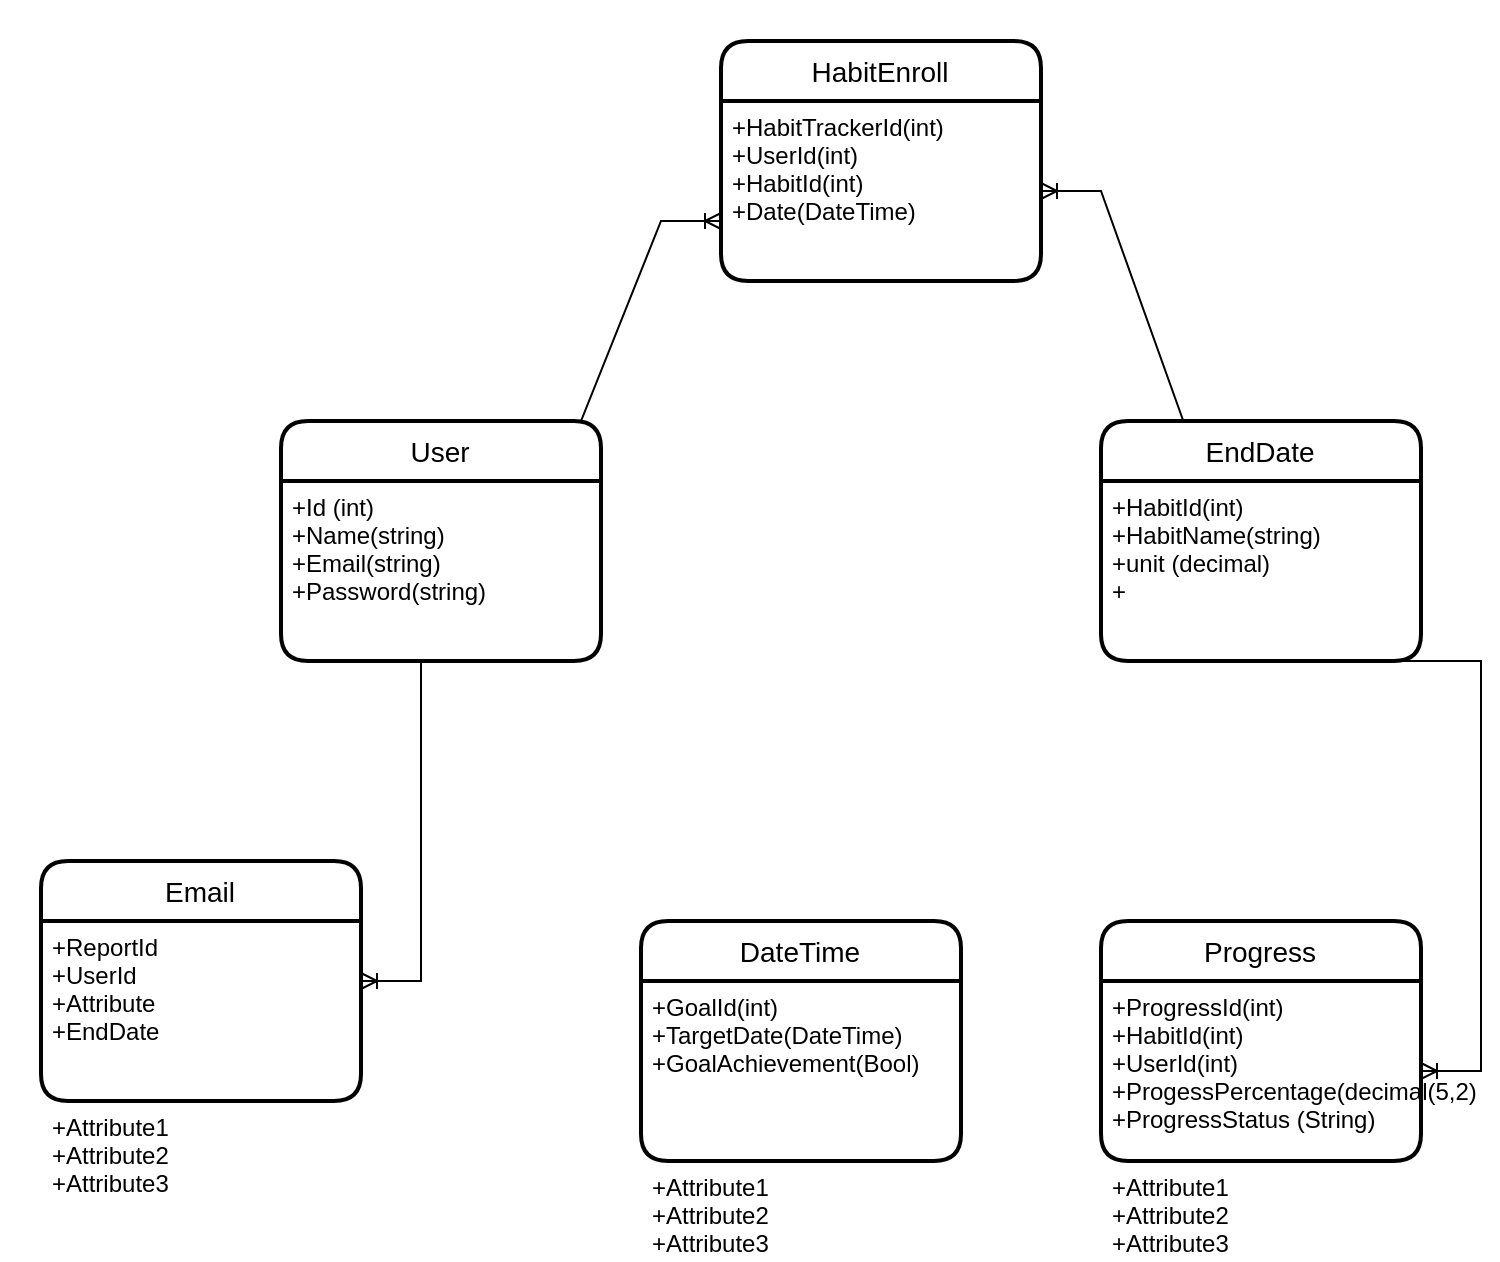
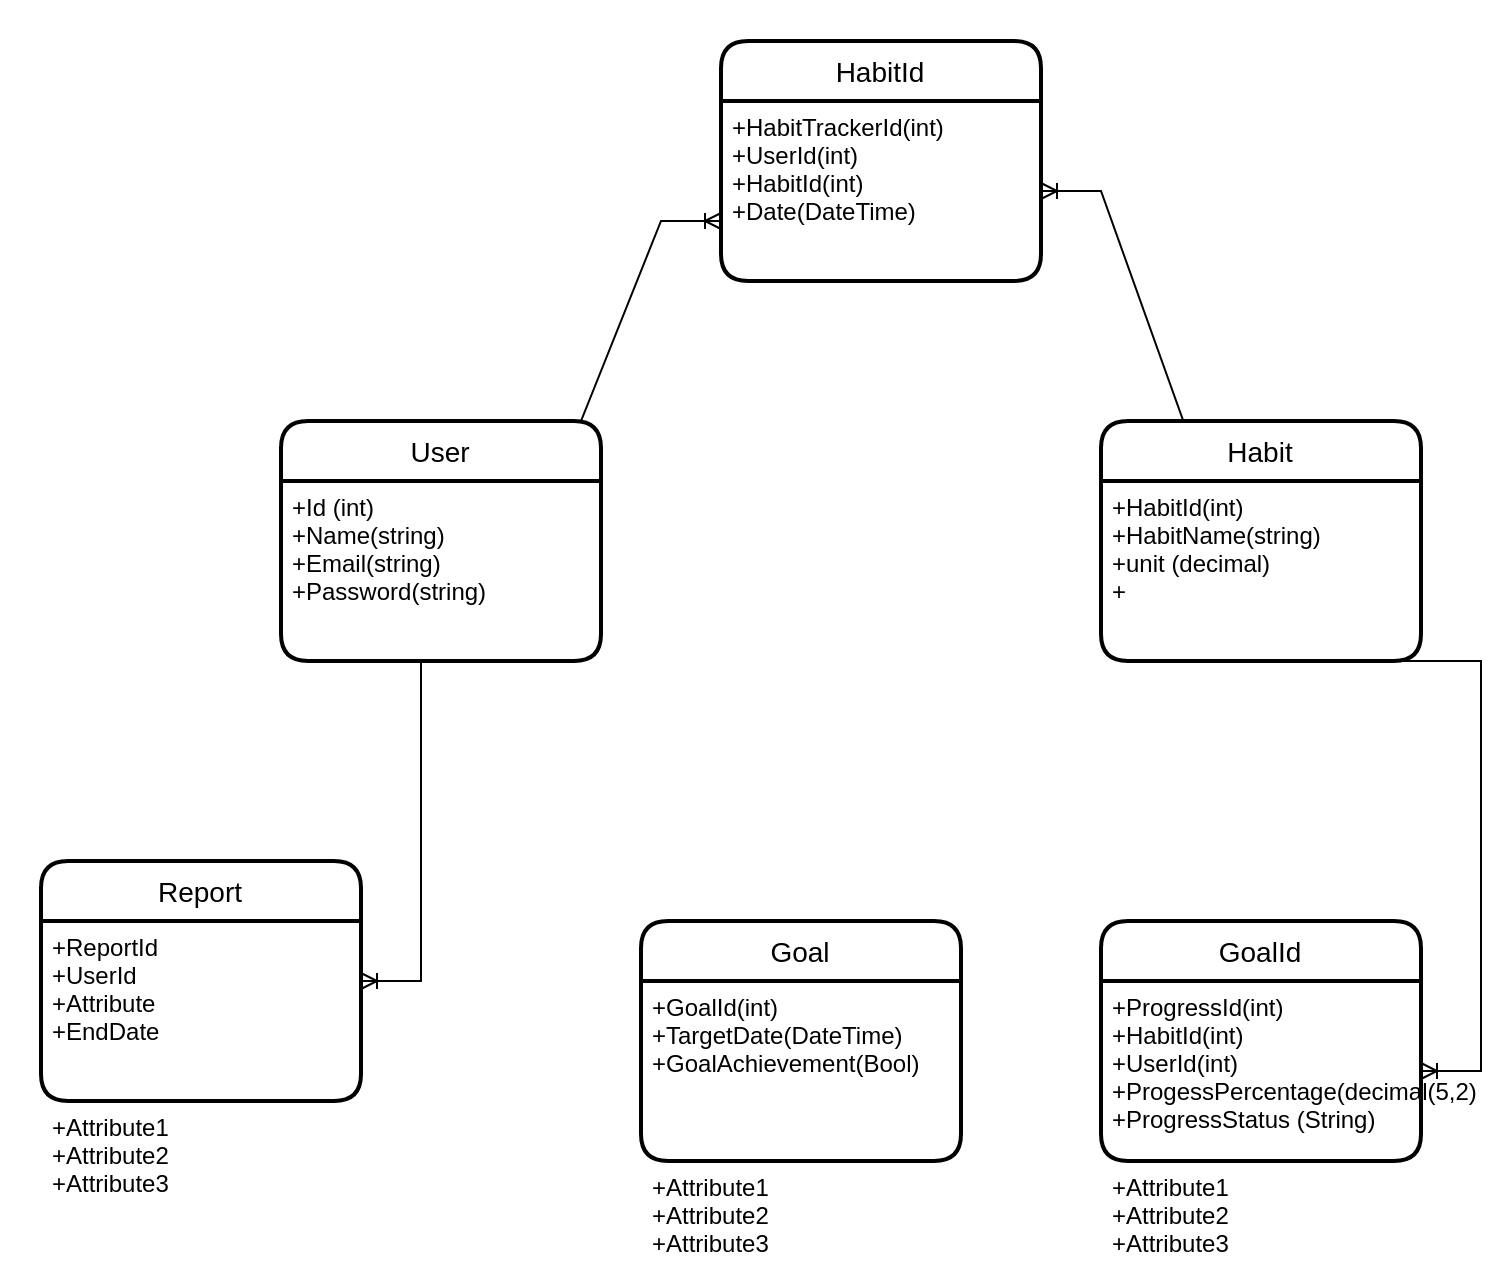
node "HabitEnroll": label "HabitEnroll" -> "HabitId"
node "EndDate": label "EndDate" -> "Habit"
node "Email": label "Email" -> "Report"
node "DateTime": label "DateTime" -> "Goal"
node "Progress": label "Progress" -> "GoalId"
